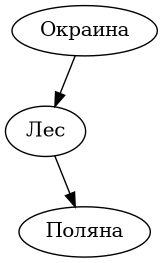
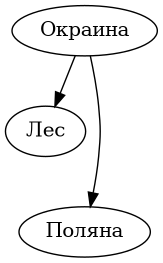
edge "Лес" -> "Поляна": now "Окраина" -> "Поляна"
